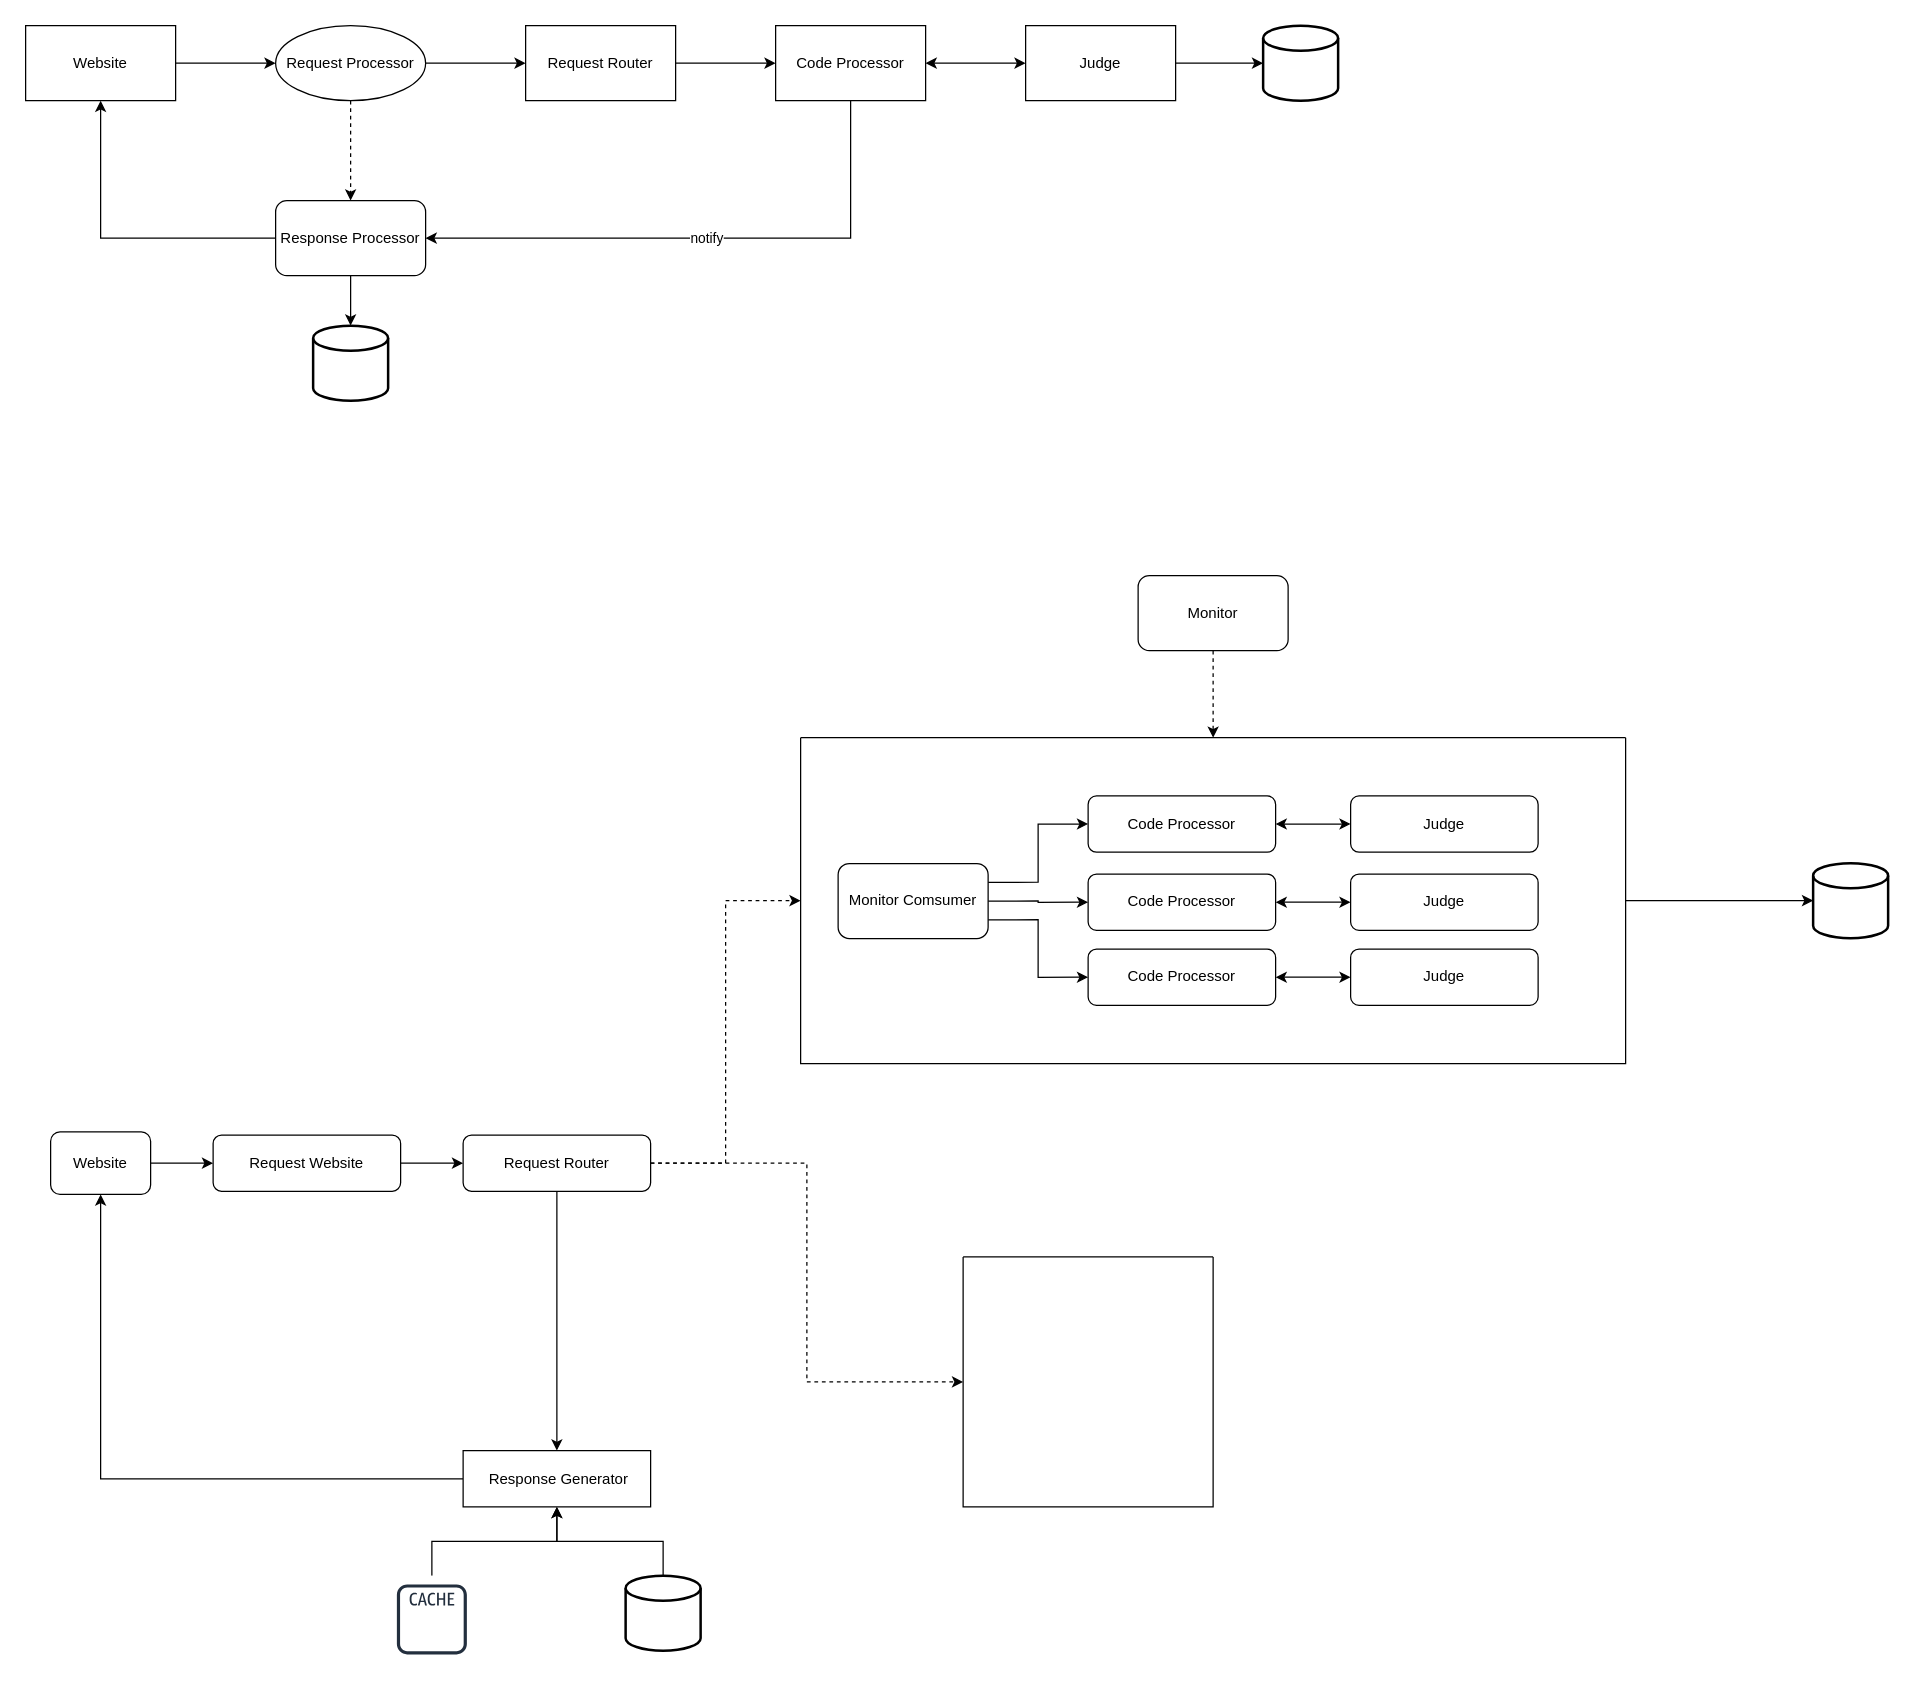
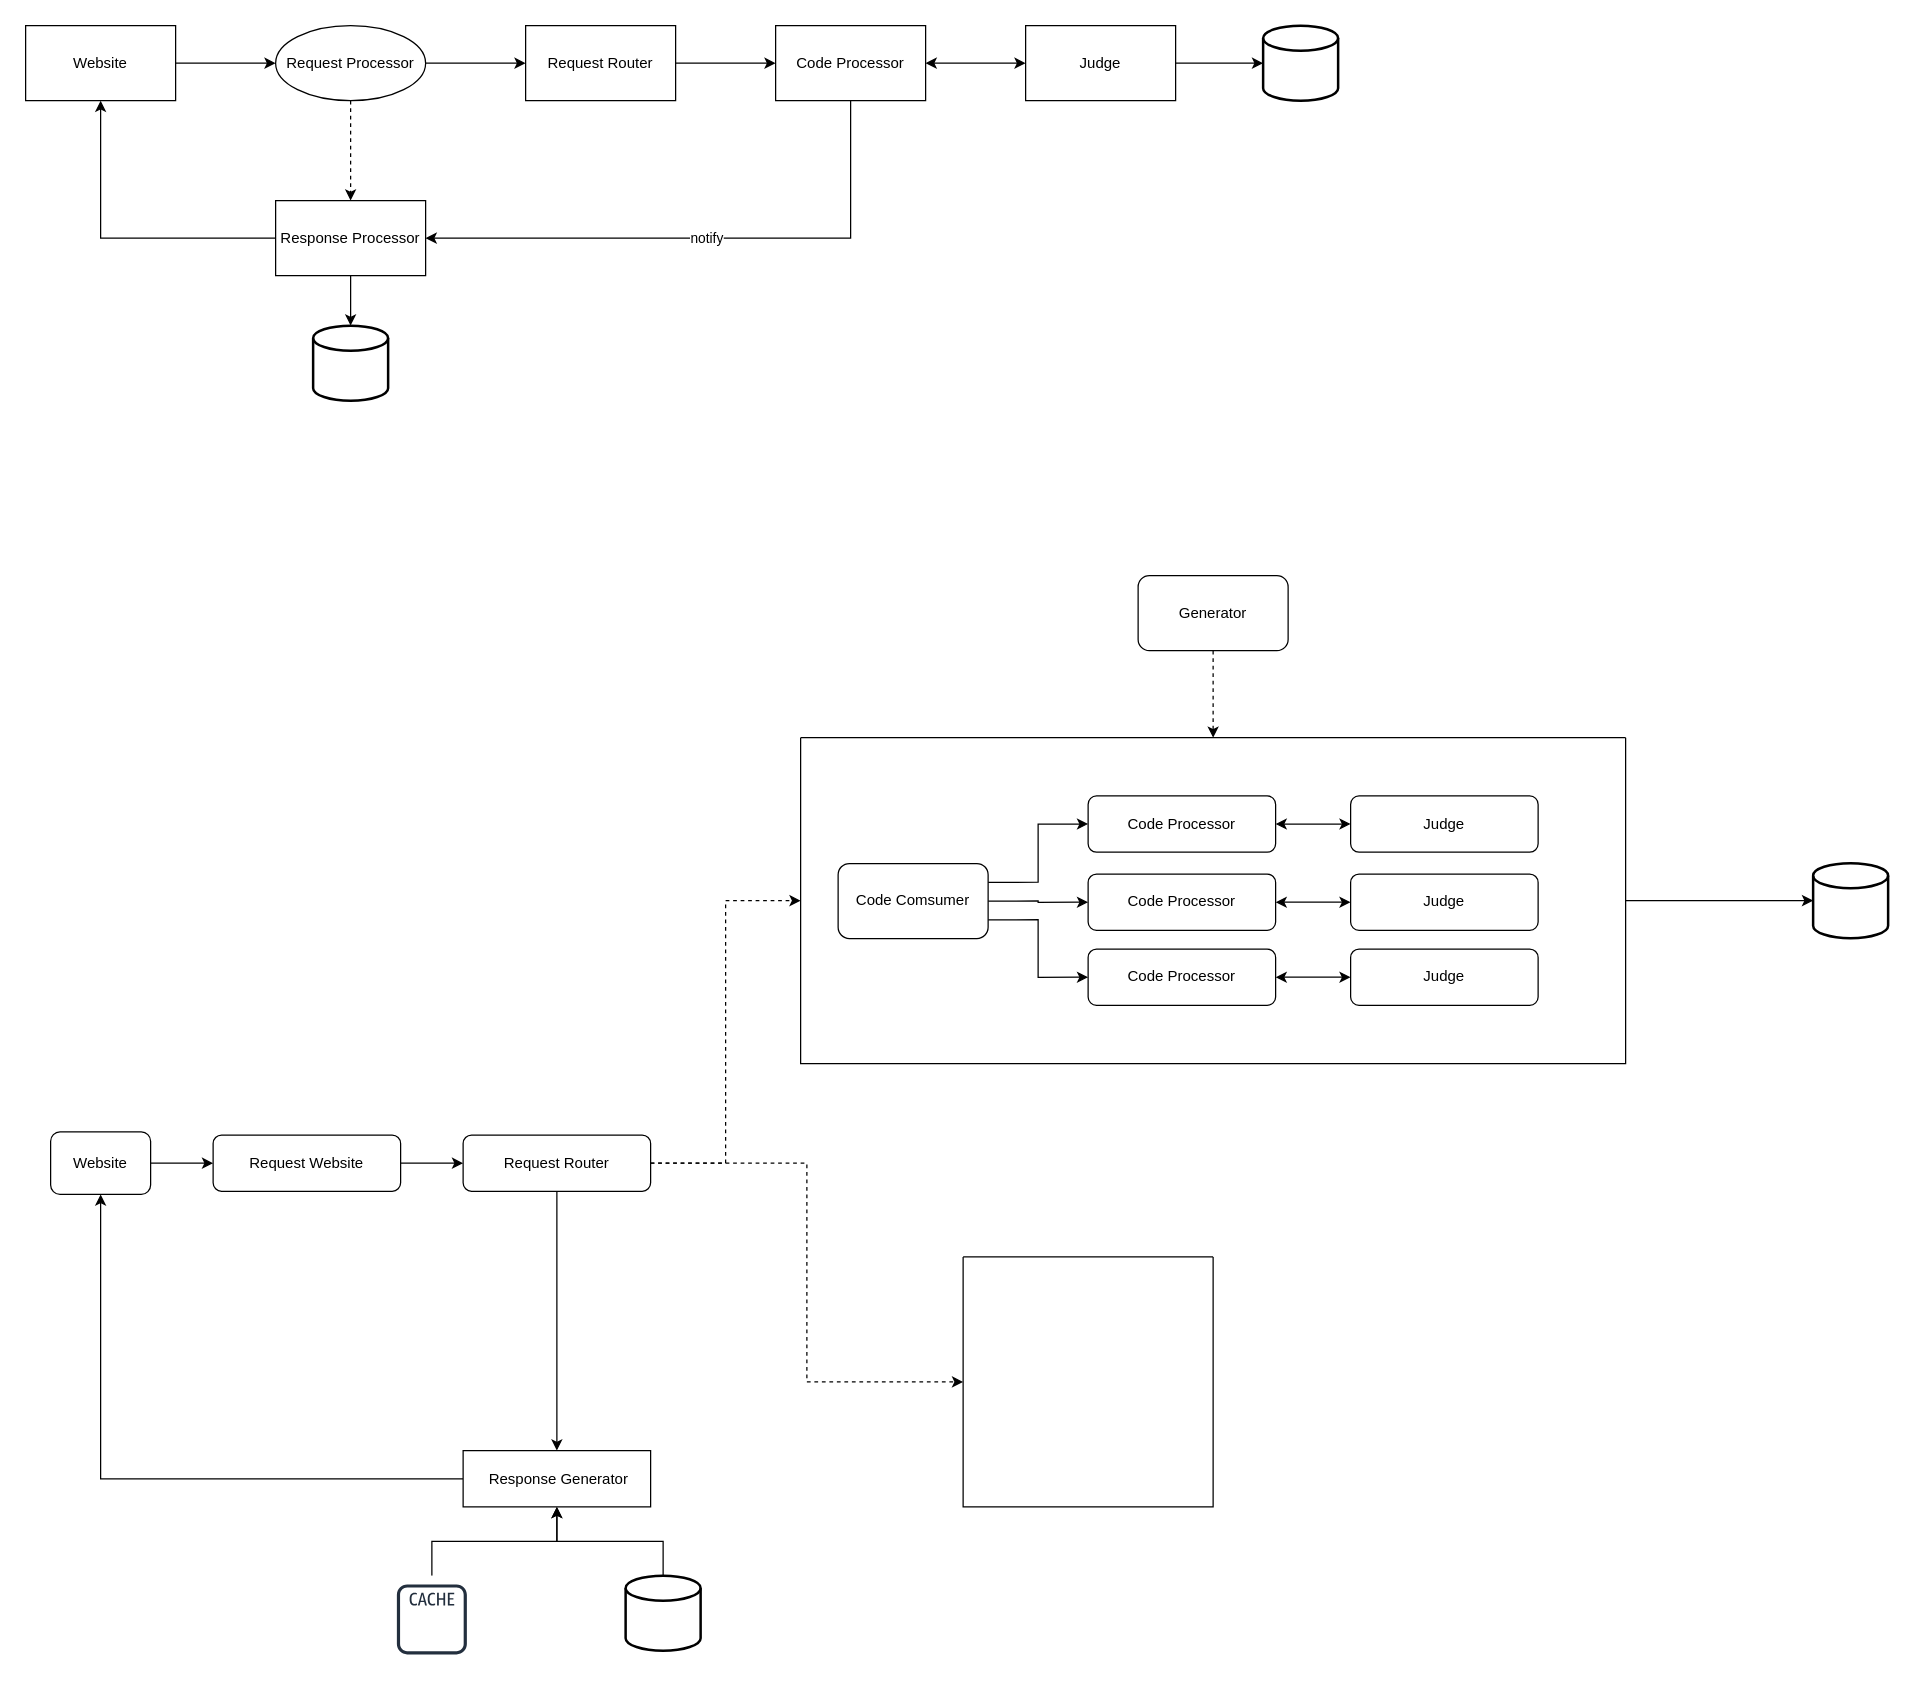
node "Response Processor": shape rounded rectangle -> rectangle
node "Monitor": label "Monitor" -> "Generator"
node "Monitor Comsumer": label "Monitor Comsumer" -> "Code Comsumer"
